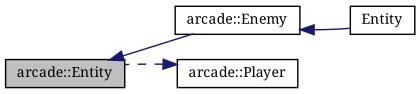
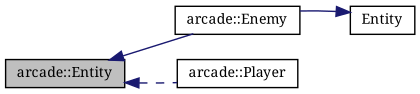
edge "Entity" -> "arcade::Enemy": reversed
edge "arcade::Entity" -> "arcade::Player": reversed
